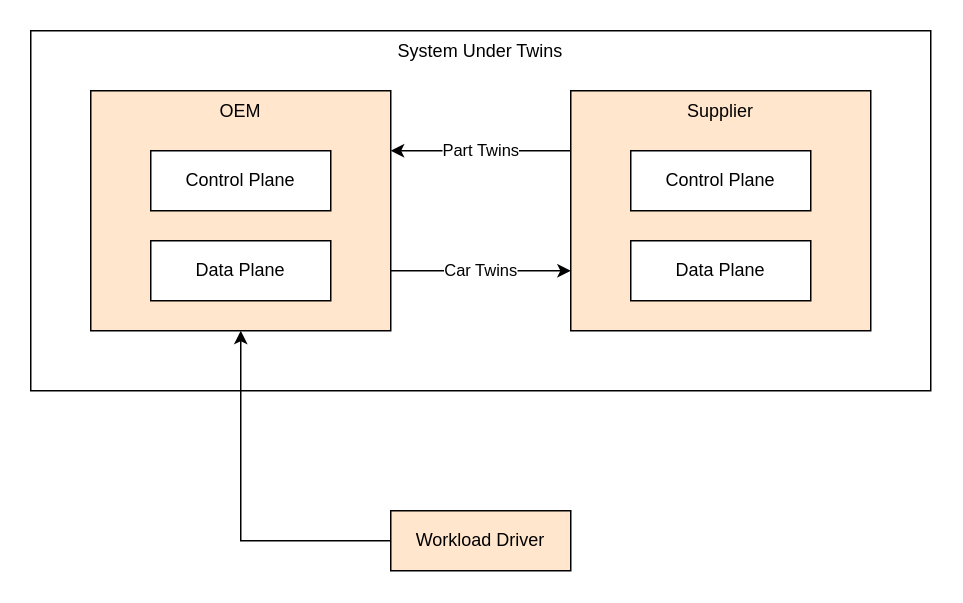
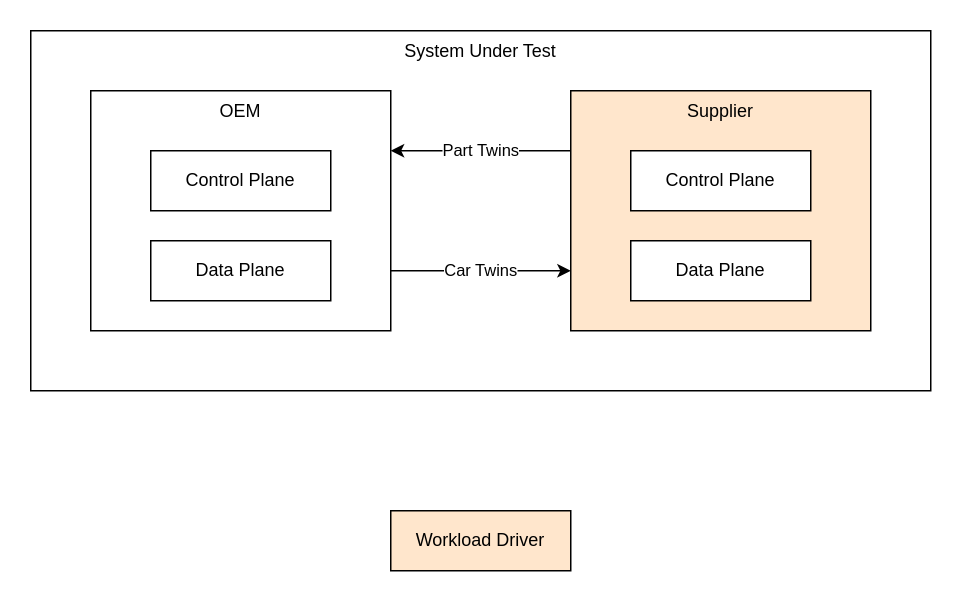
node "System Under Twins": label "System Under Twins" -> "System Under Test"
node "OEM": fillcolor #ffe6cc -> #ffffff
edge "Workload Driver" -> "OEM": removed
